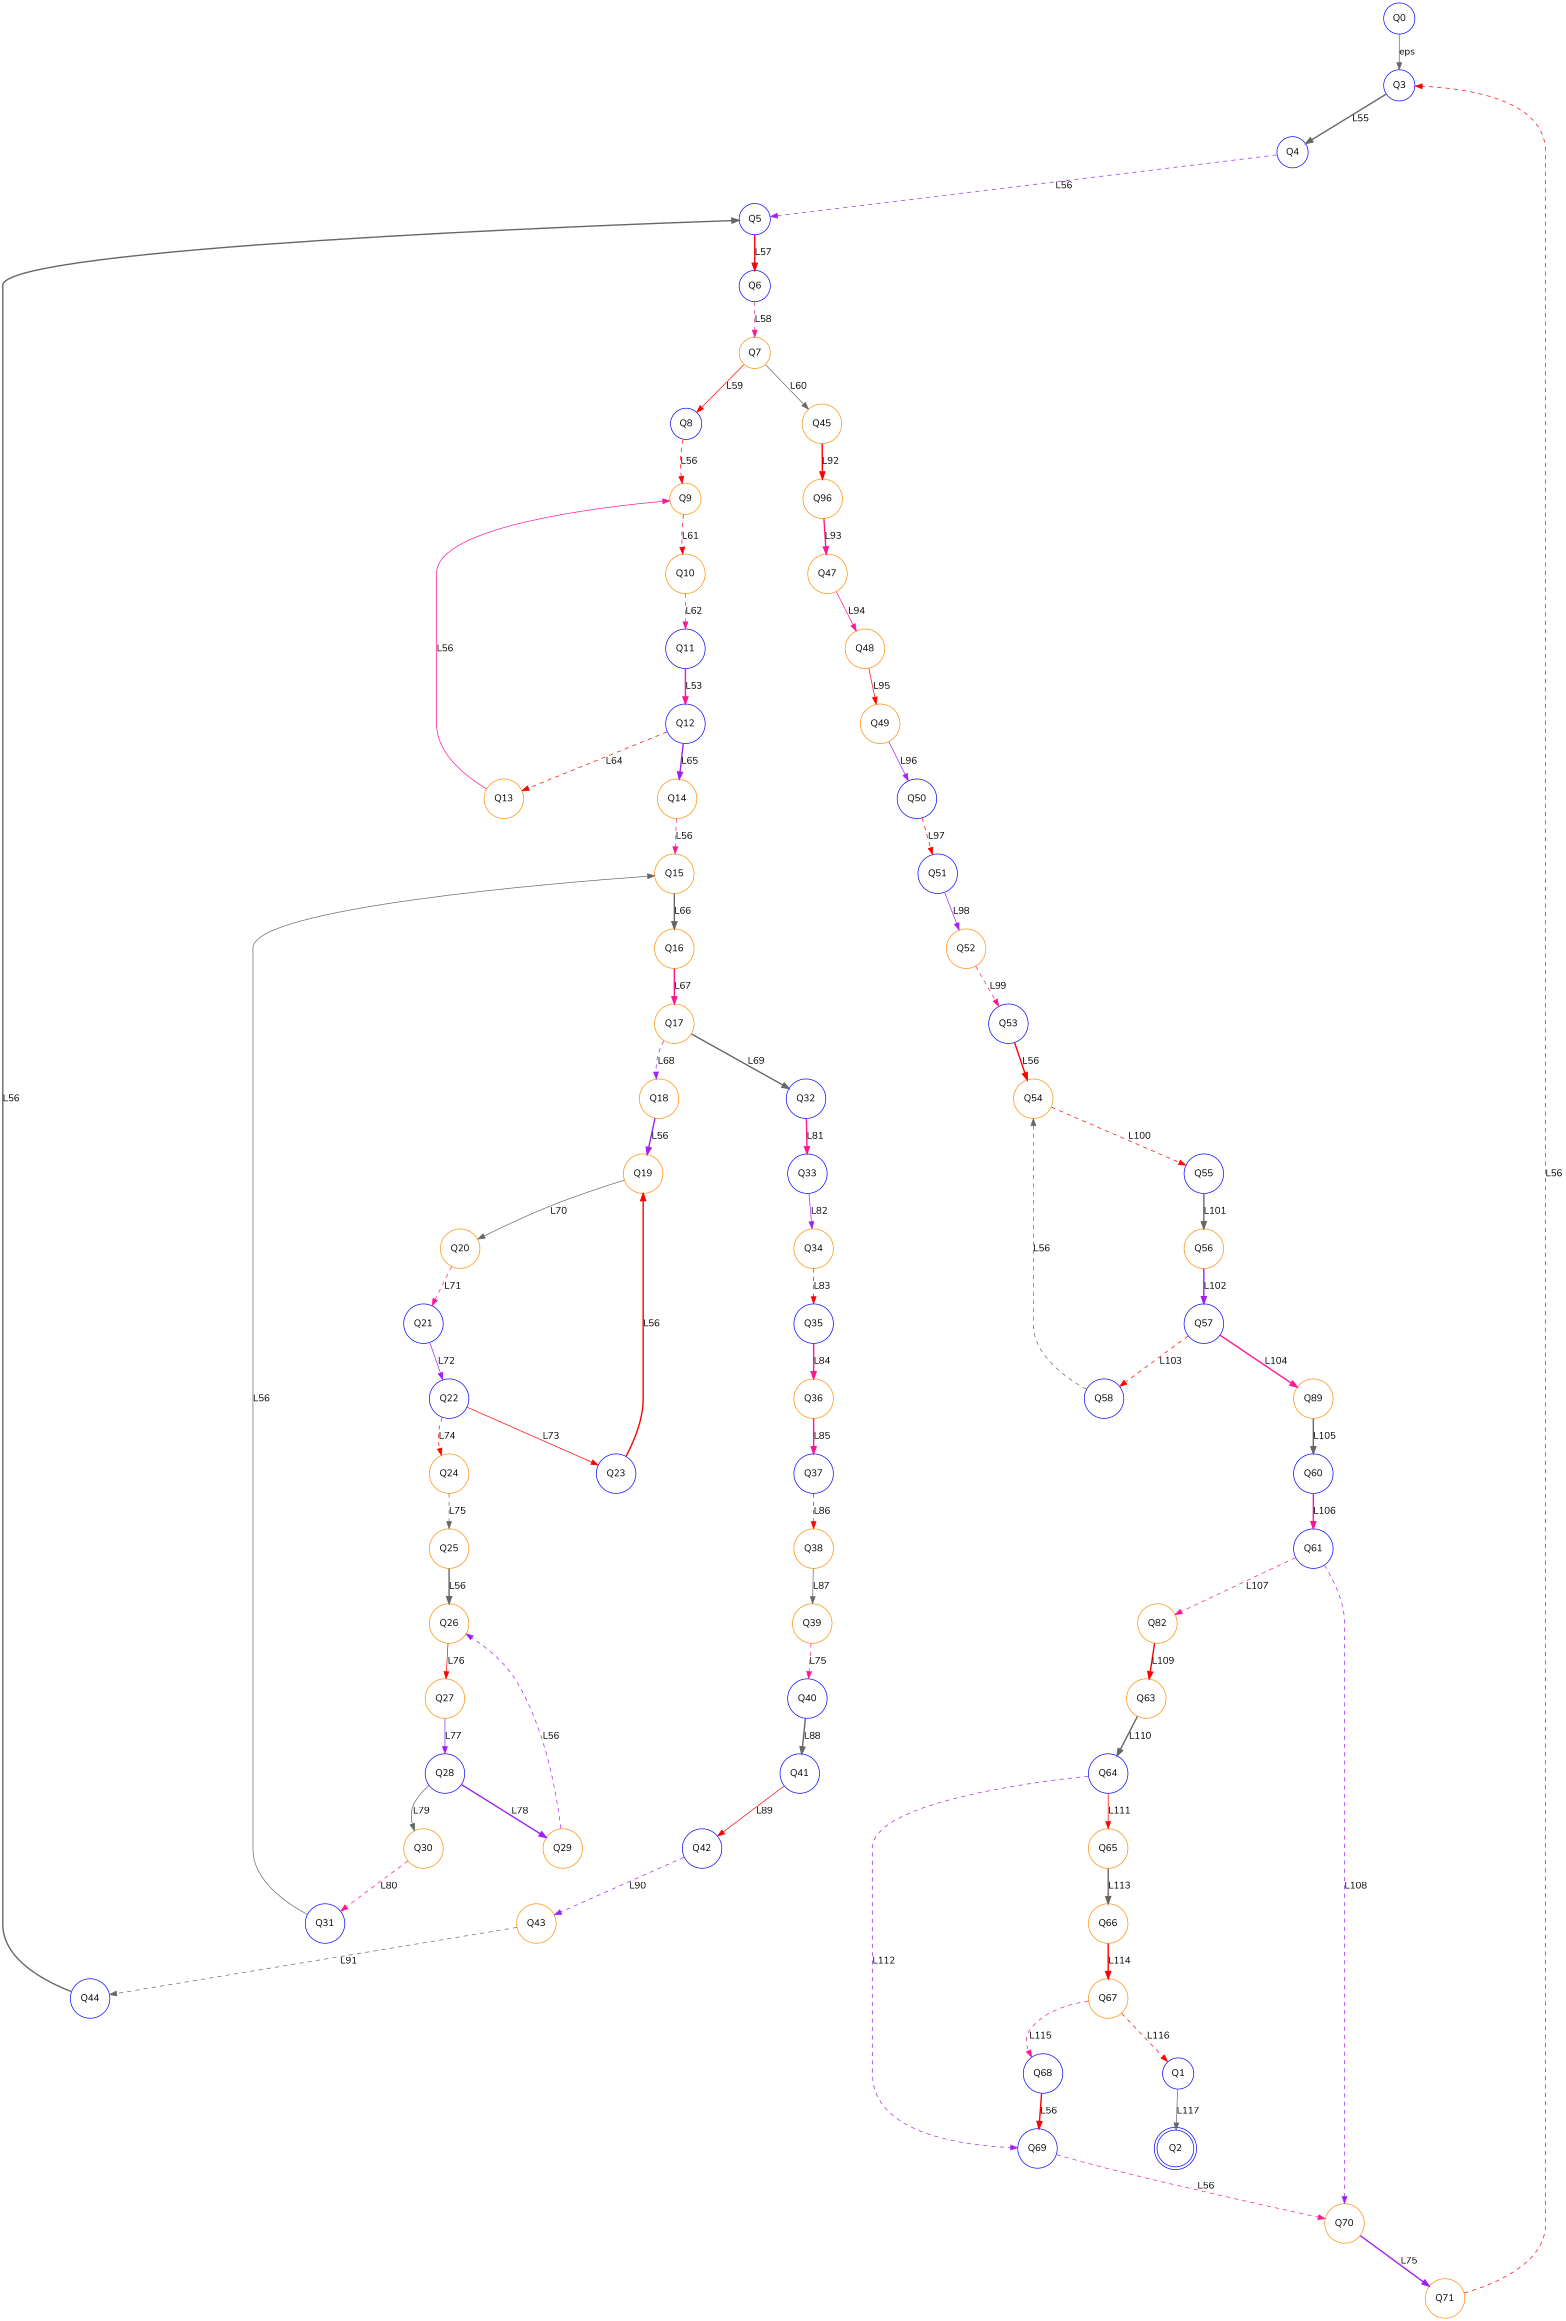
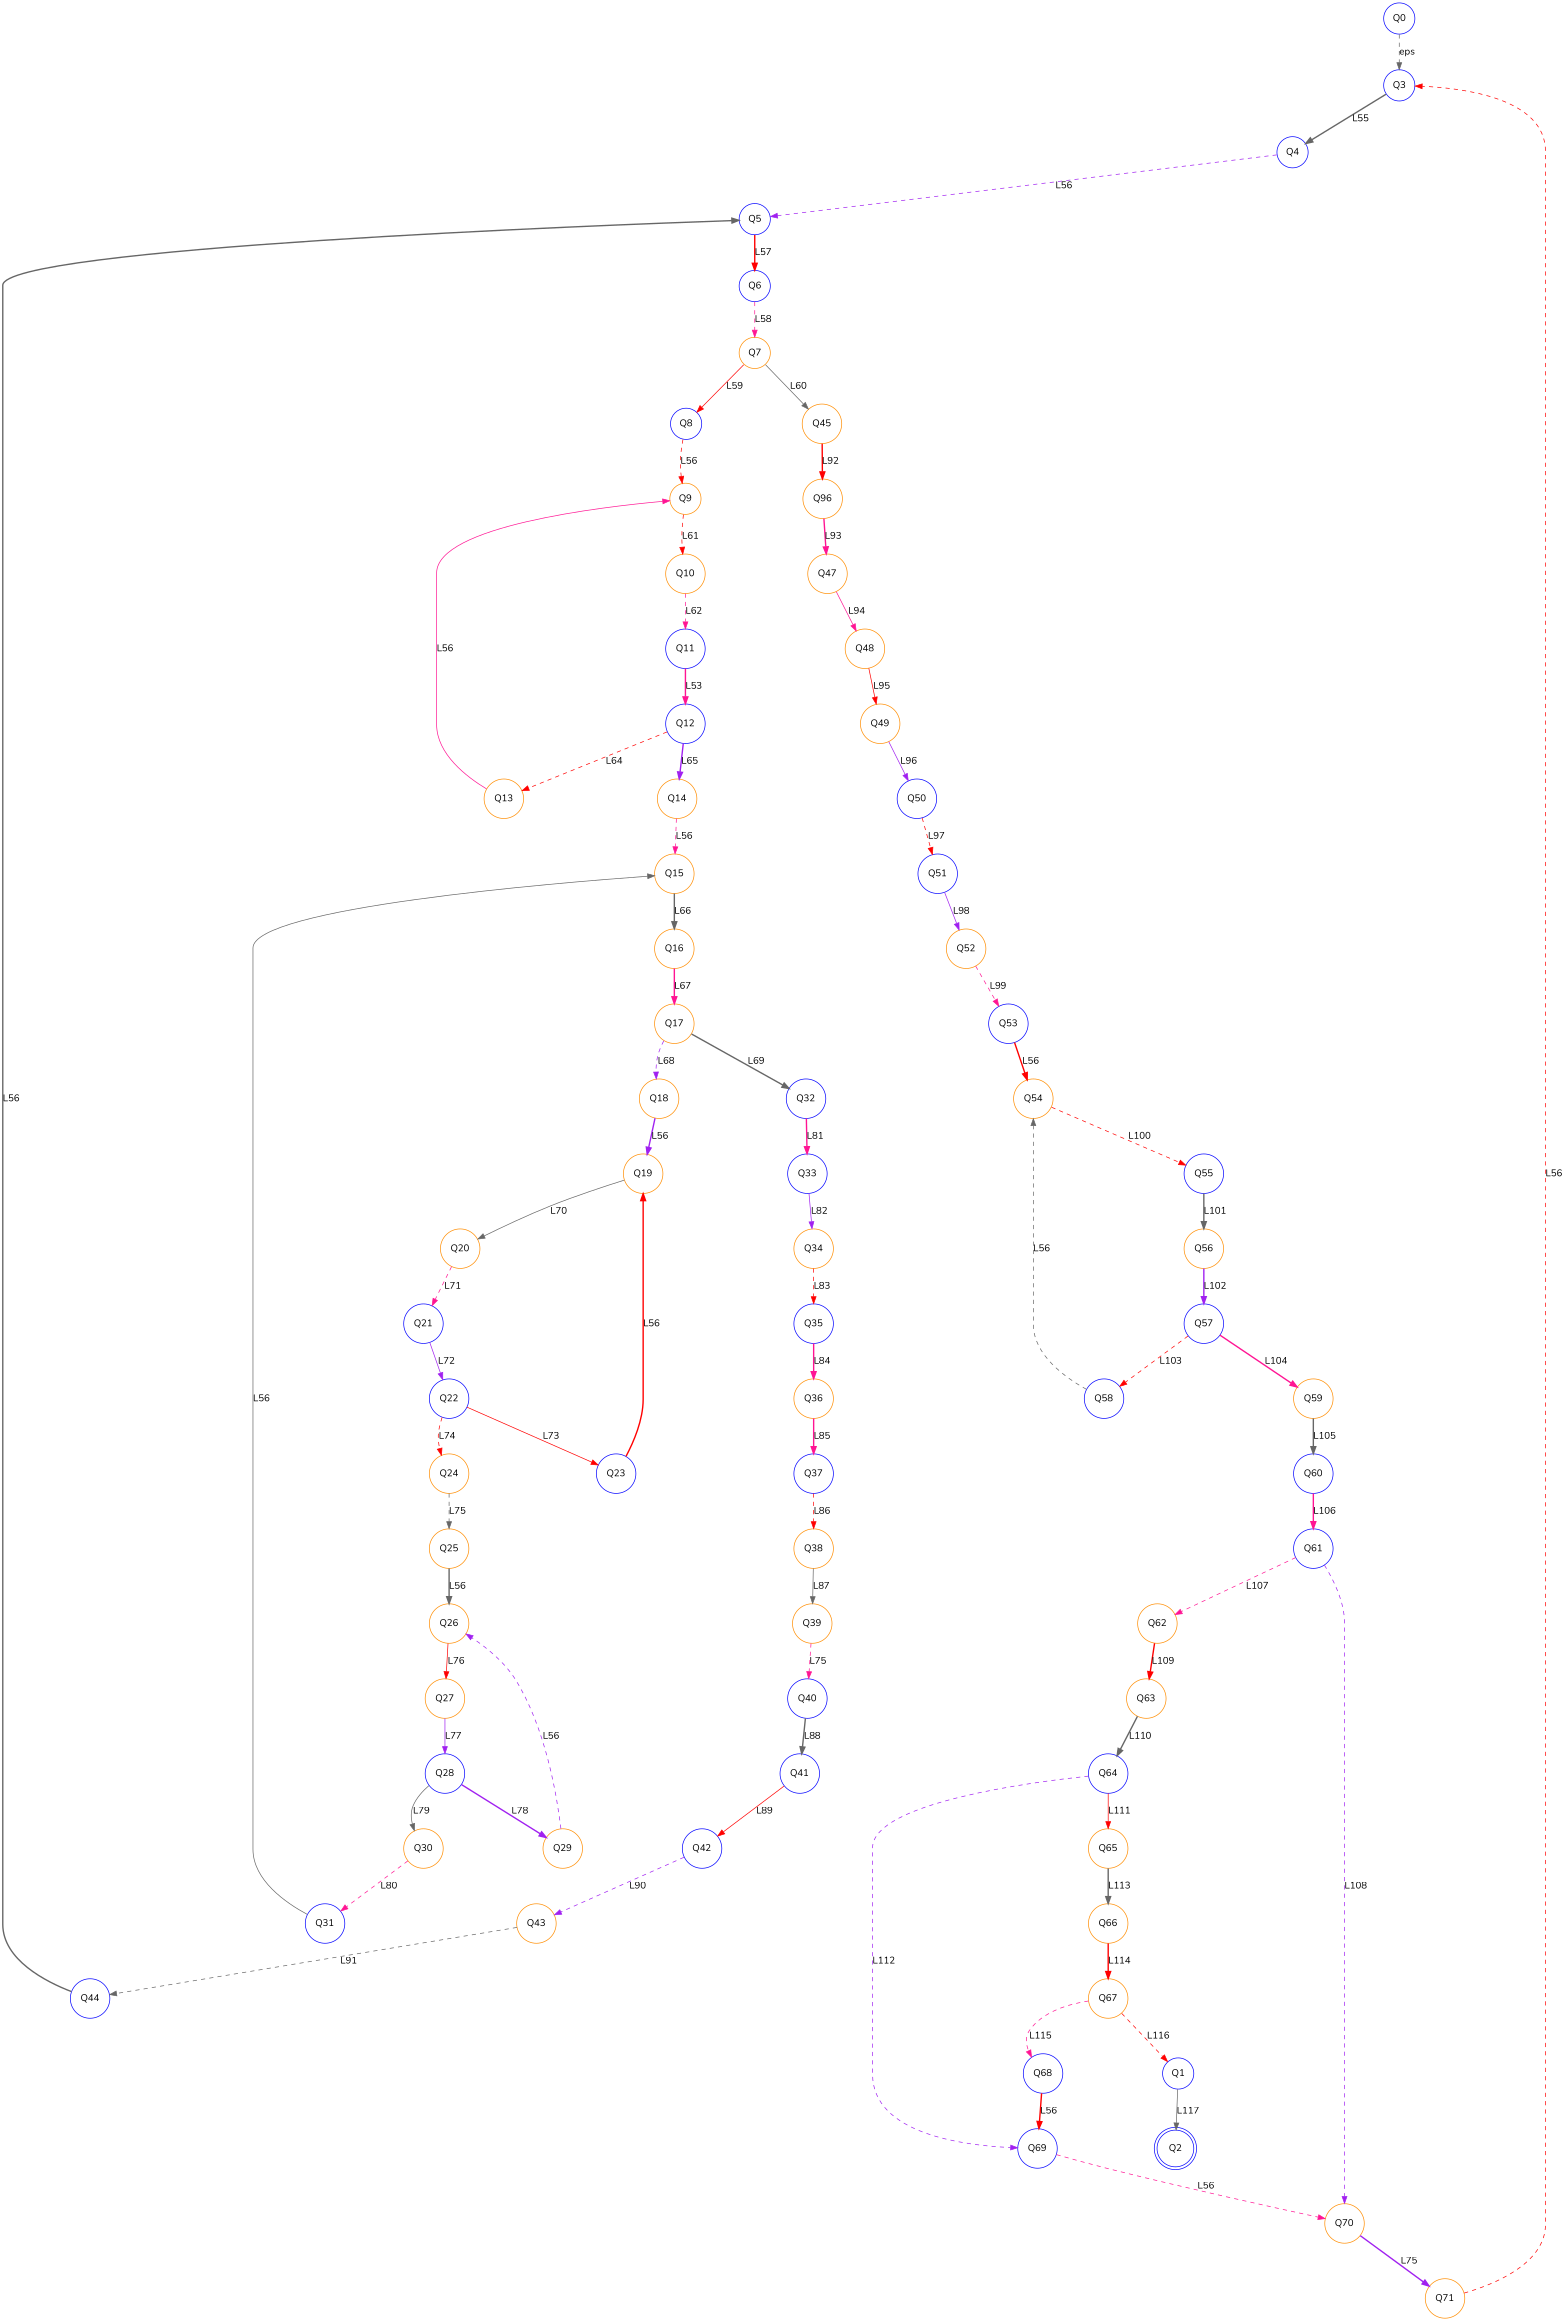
edge "Q0" -> "Q3": style solid -> dashed
node "Q89": label "Q89" -> "Q59"
node "Q82": label "Q82" -> "Q62"
